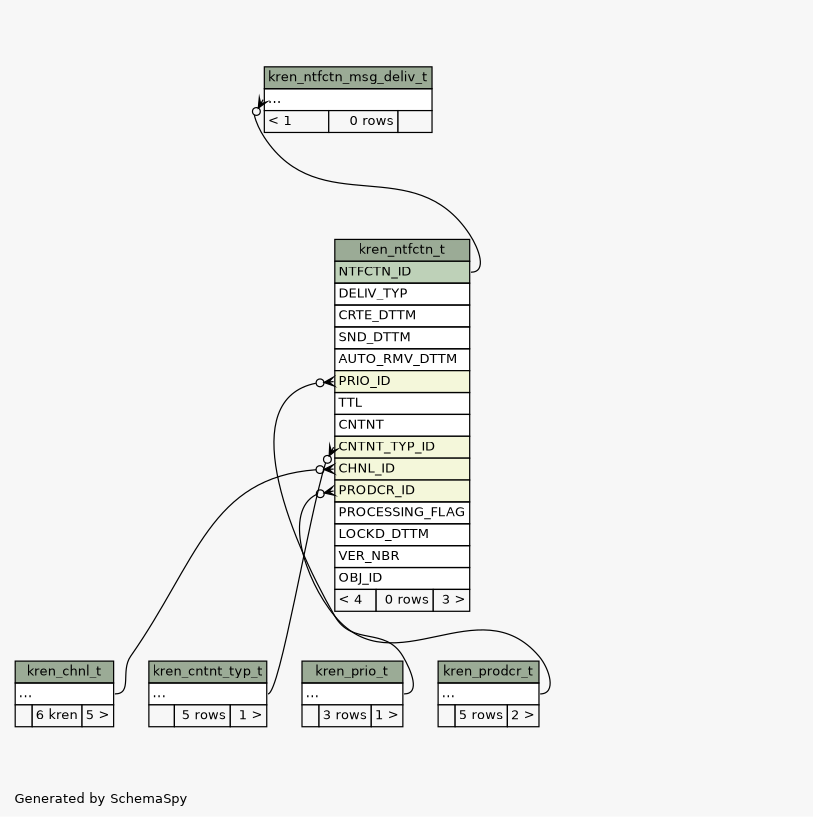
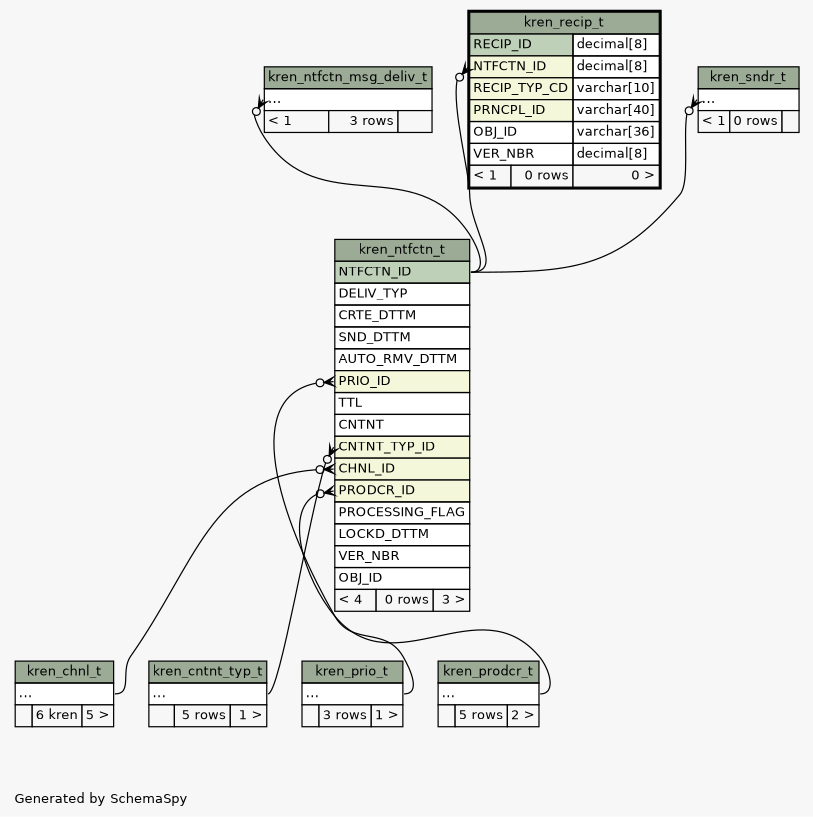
node "kren_recip_t": added
node "kren_sndr_t": added
node "kren_ntfctn_msg_deliv_t": text "0 rows" -> "3 rows"
